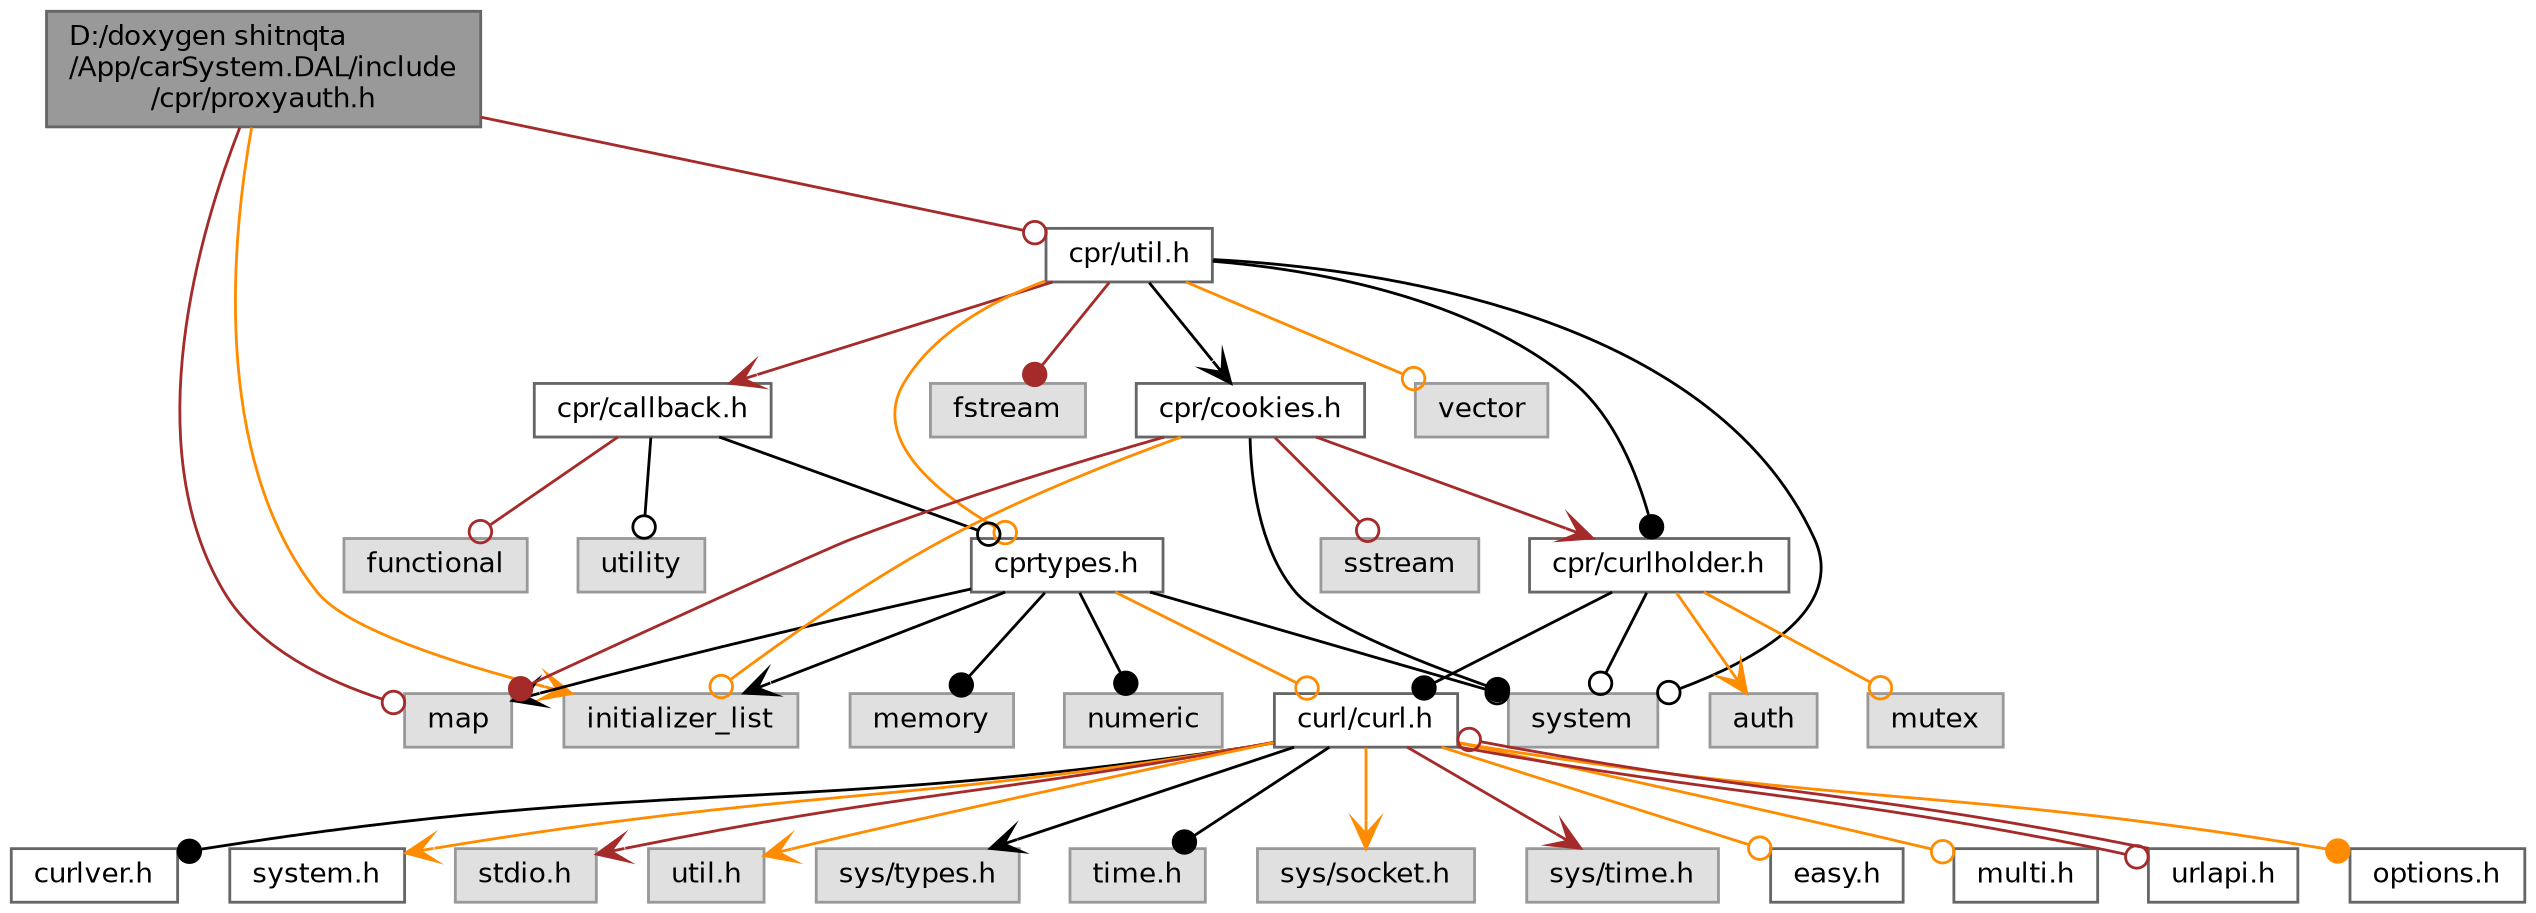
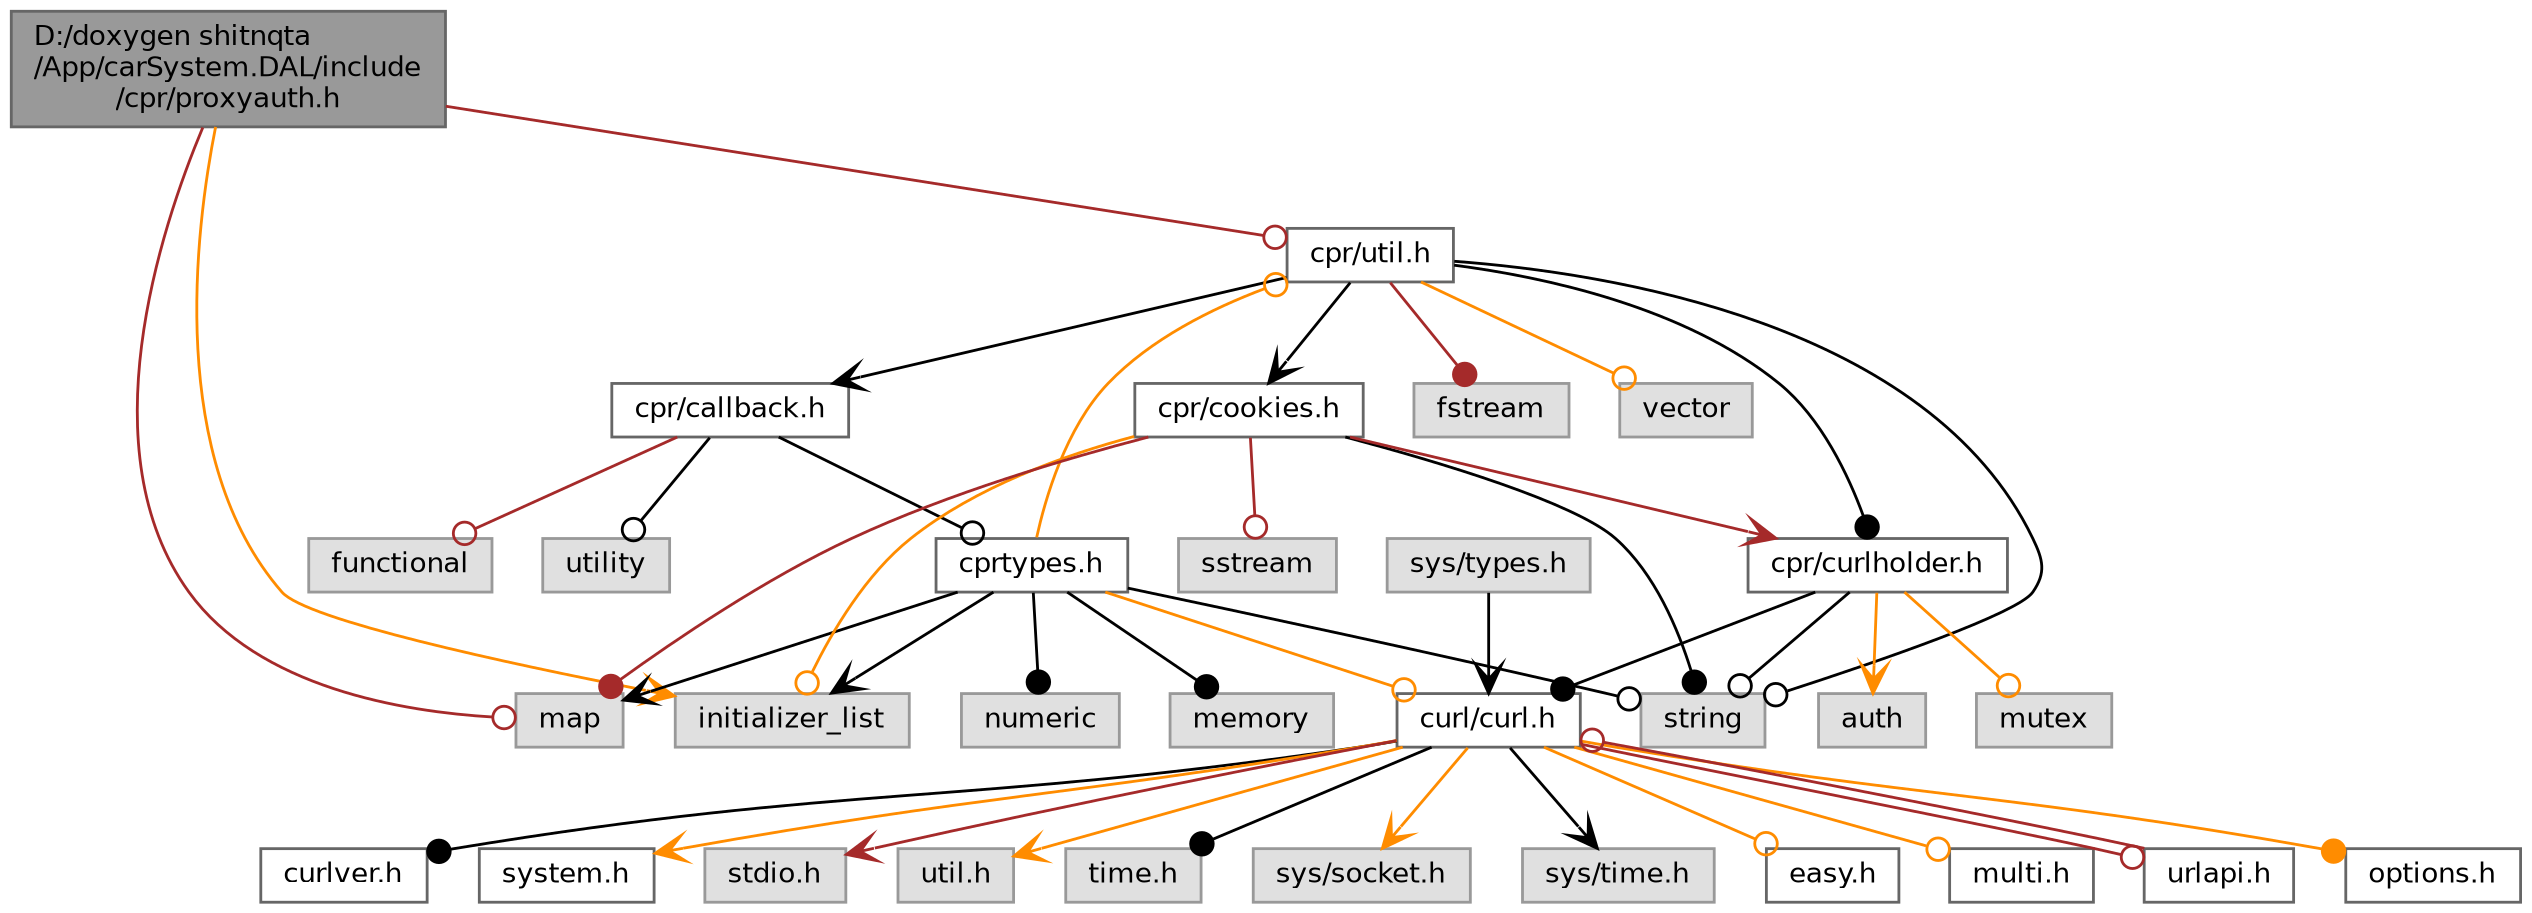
edge "cpr/util.h" -> "cpr/callback.h": color brown -> black
edge "cpr/util.h" -> "cprtypes.h": reversed
node "system": label "system" -> "string"
edge "curl/curl.h" -> "sys/time.h": color brown -> black
edge "curl/curl.h" -> "sys/types.h": reversed
